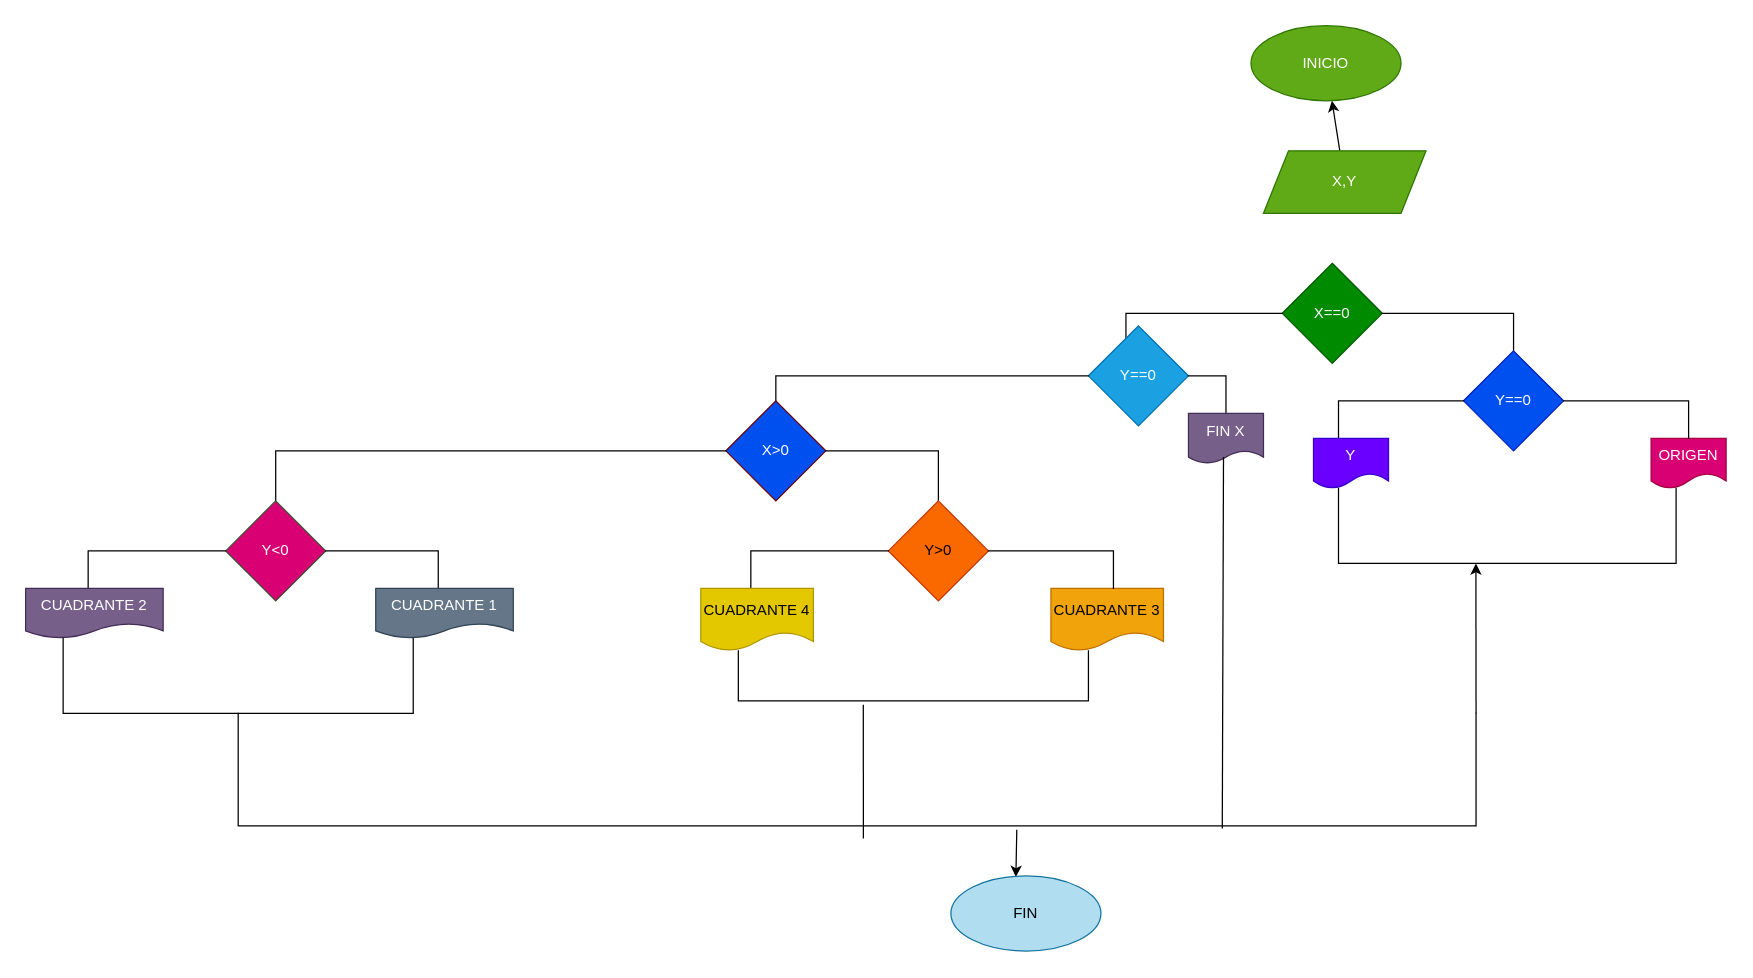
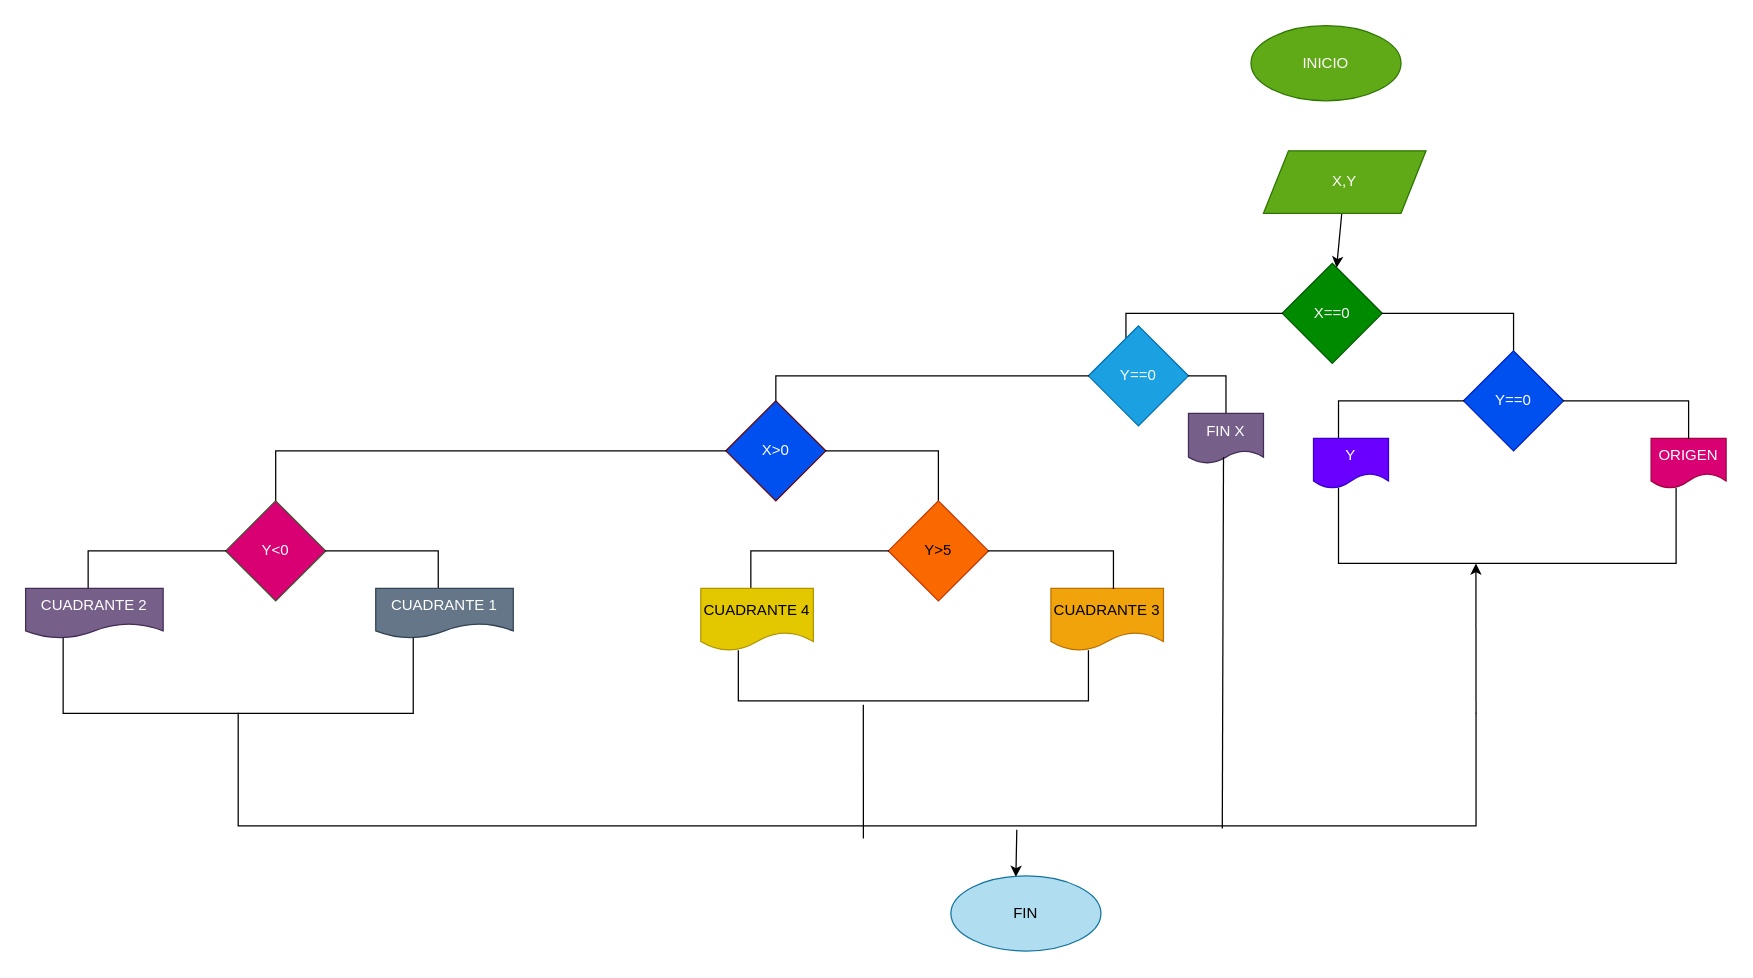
edge "X,Y" -> "INICIO": now "X,Y" -> "X==0"
node "Y>0": label "Y>0" -> "Y>5"
